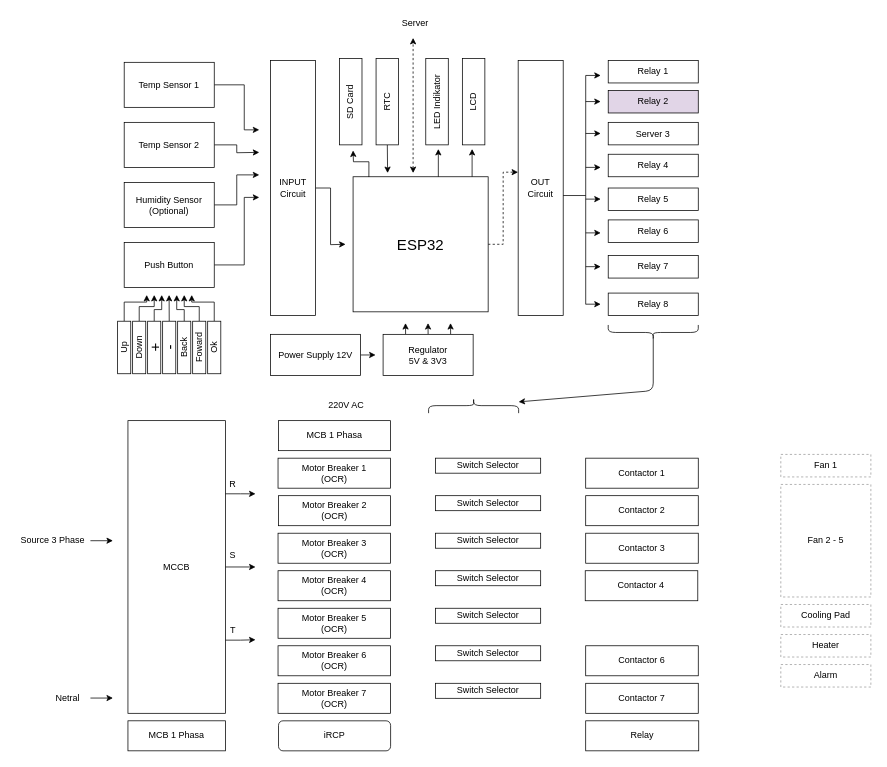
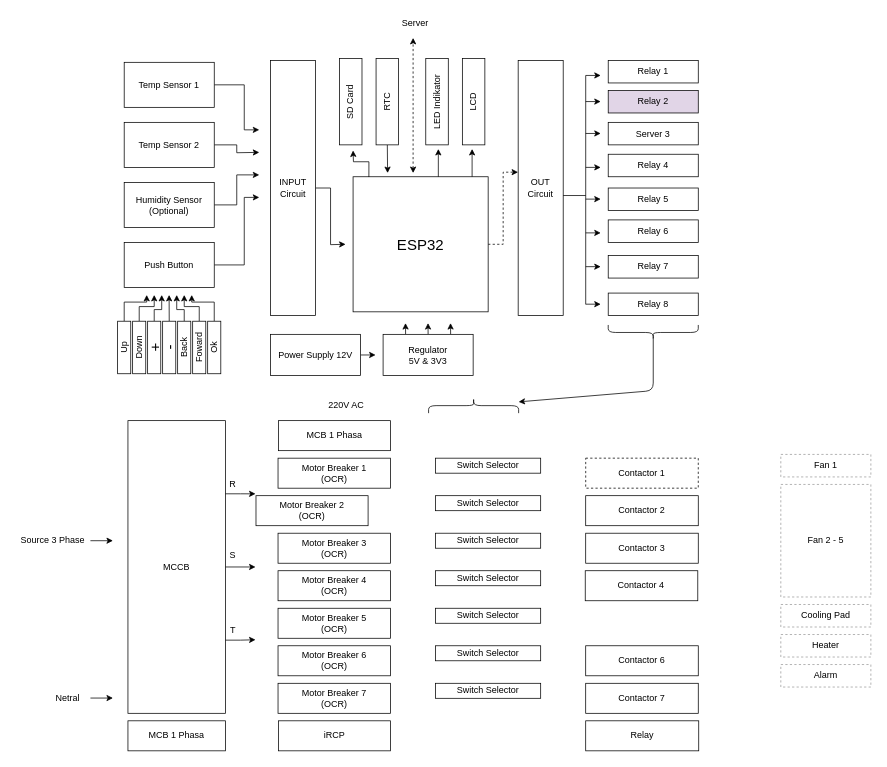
node "Contactor 1": style solid -> dashed
node "Motor Breaker 2 (OCR)": moved (334, 510) -> (312, 510)
node "iRCP": shape rounded rectangle -> rectangle
